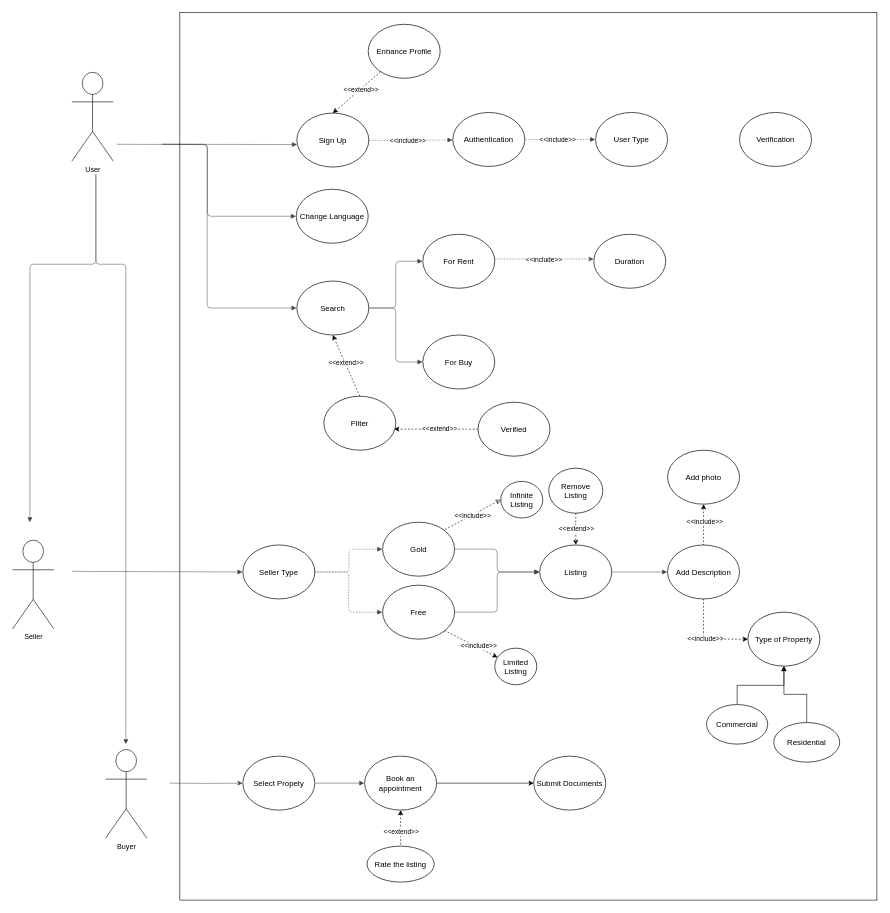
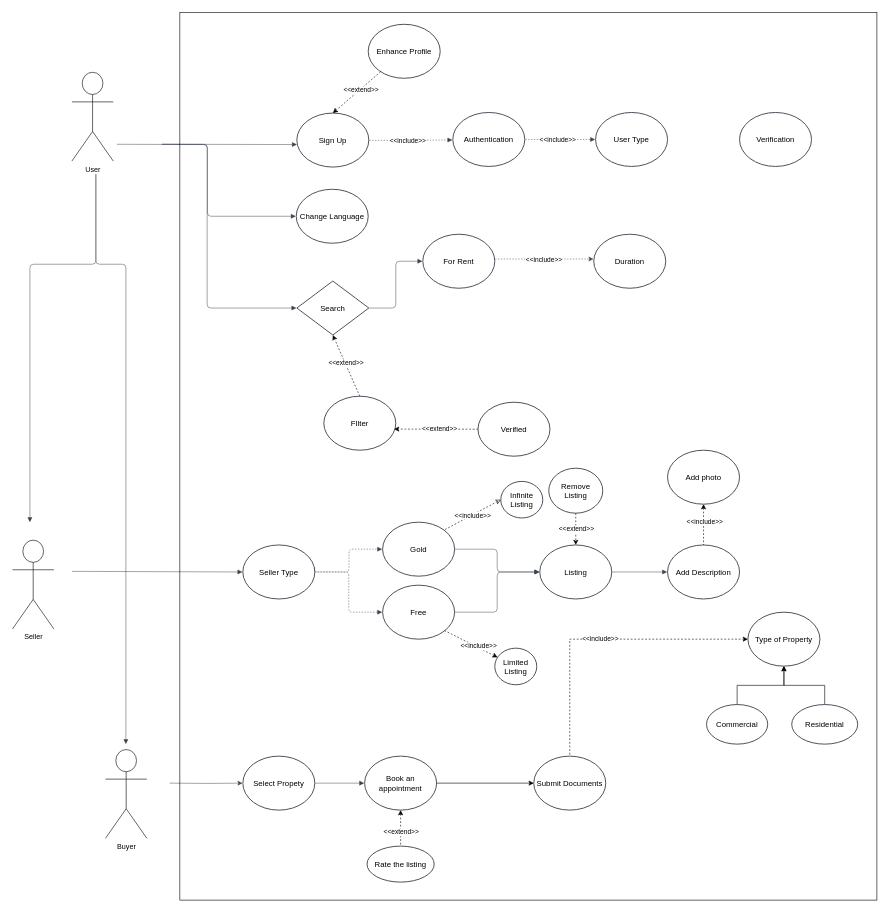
node "Search": shape ellipse -> diamond
edge "Search" -> "For Buy": removed
node "For Buy": removed
edge "Add Description" -> "Type of Property": now "Submit Documents" -> "Type of Property"
node "Residential": moved (807, 743) -> (825, 725)
